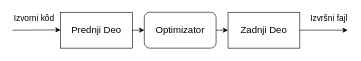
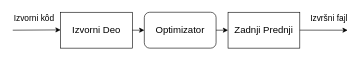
node "Prednji Deo": label "Prednji Deo" -> "Izvorni Deo"
node "Zadnji Deo": label "Zadnji Deo" -> "Zadnji Prednji"
